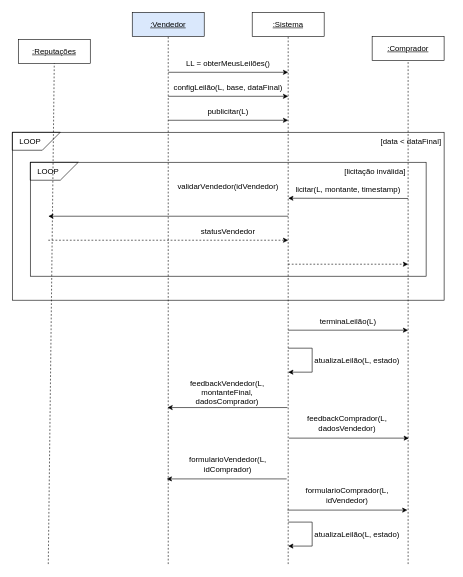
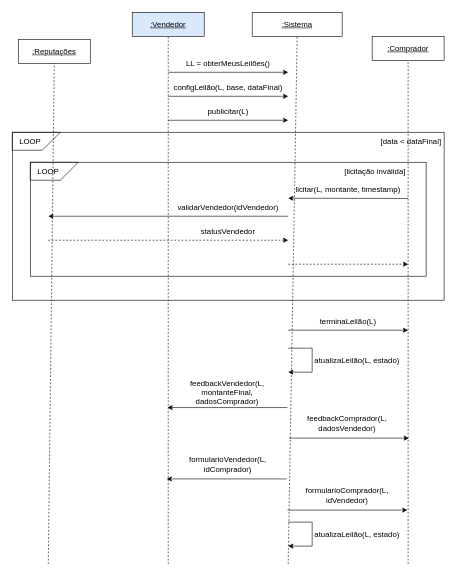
node ":Sistema": size 72x24 -> 90x24
node "validarVendedor(idVendedor)": moved (228, 186) -> (228, 207)
